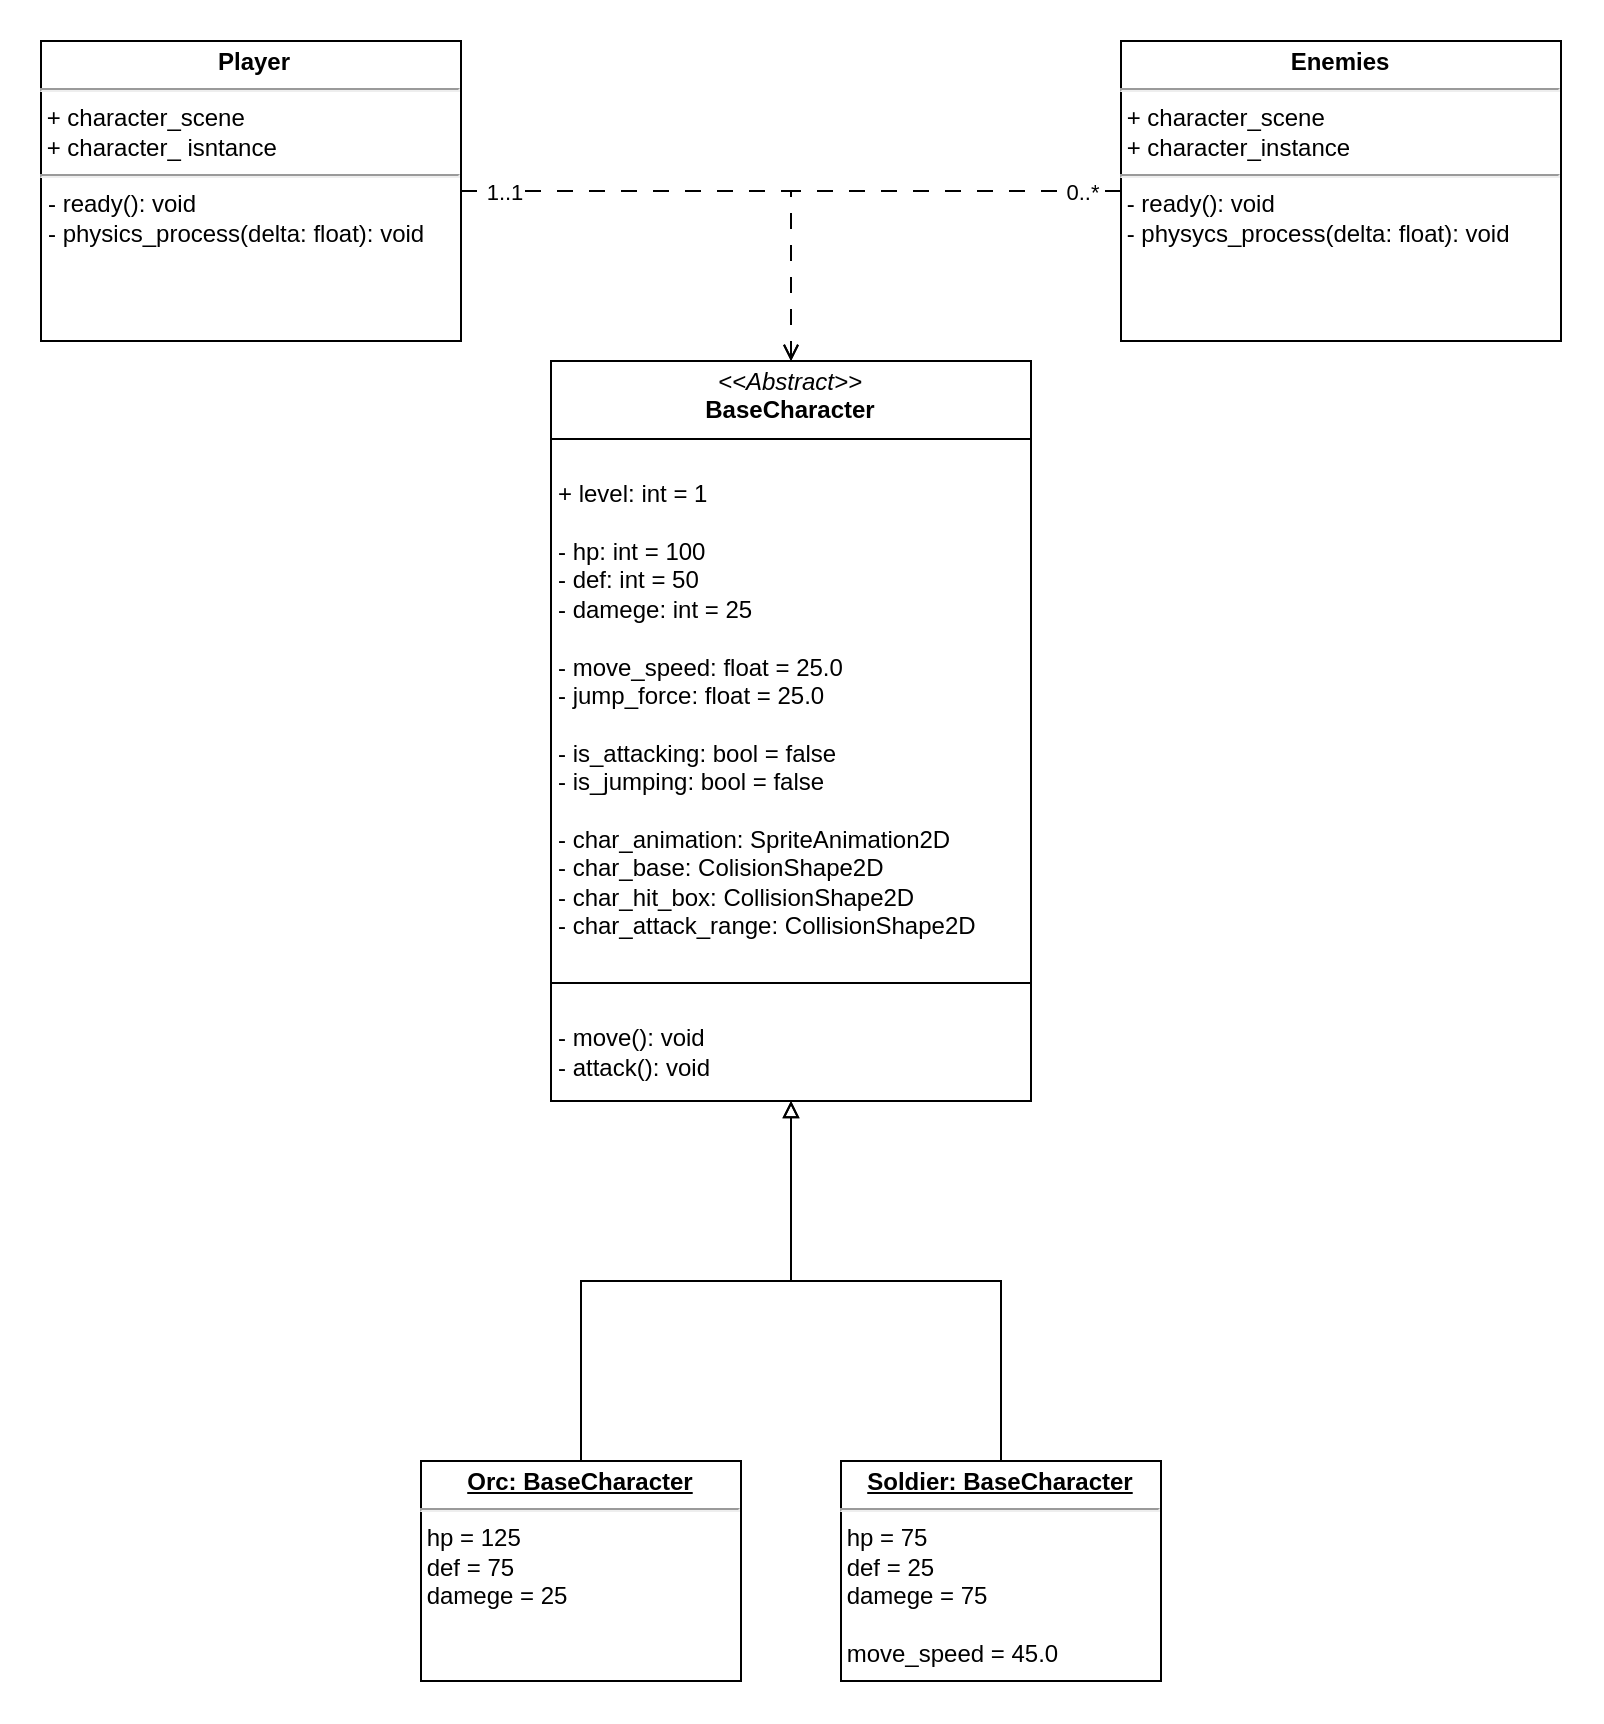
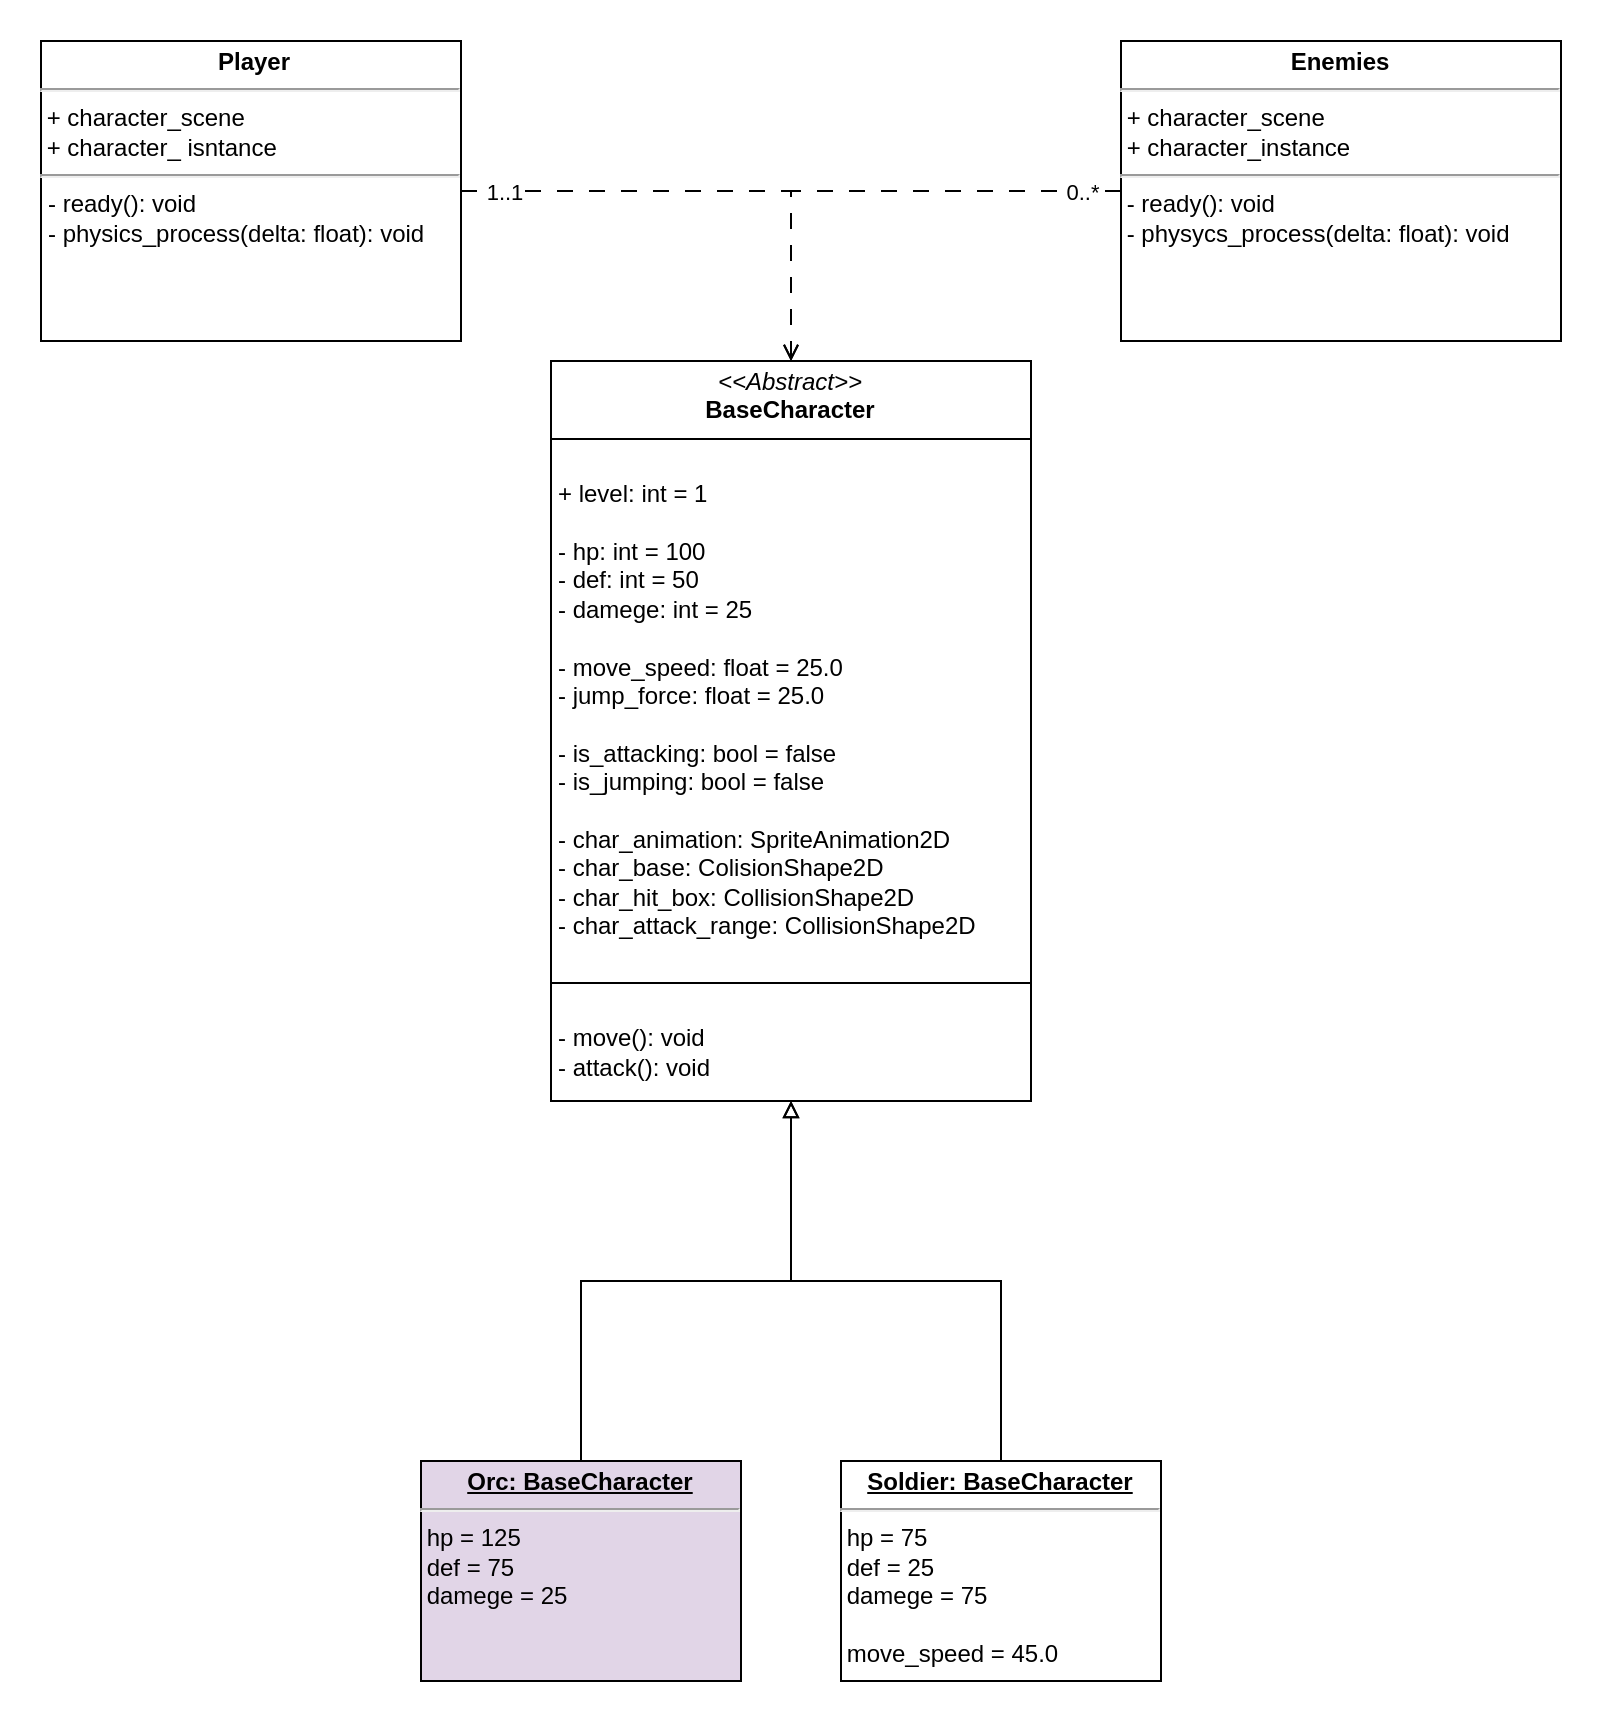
node "Orc: BaseCharacter hp = 125 def = 75 damege = 25": fillcolor #ffffff -> #e1d5e7
